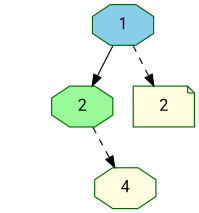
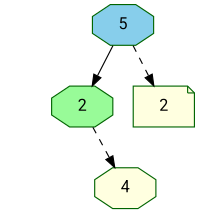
node "1": label "1" -> "5"
